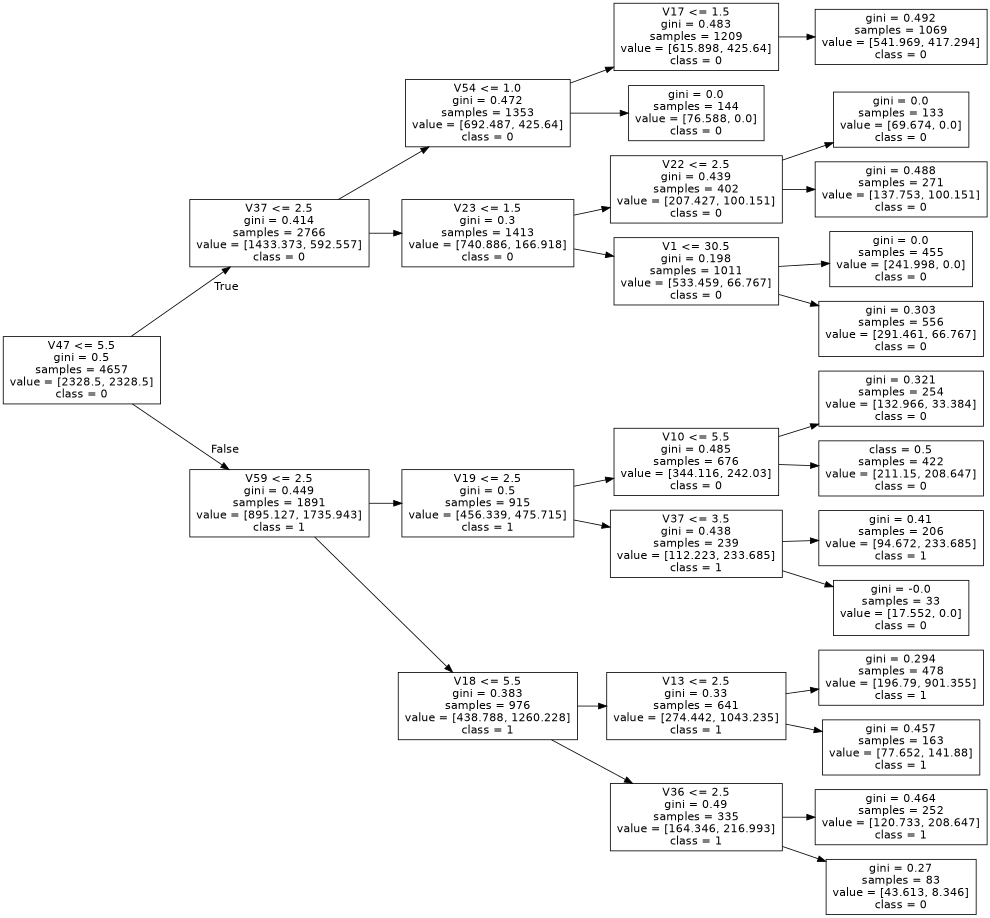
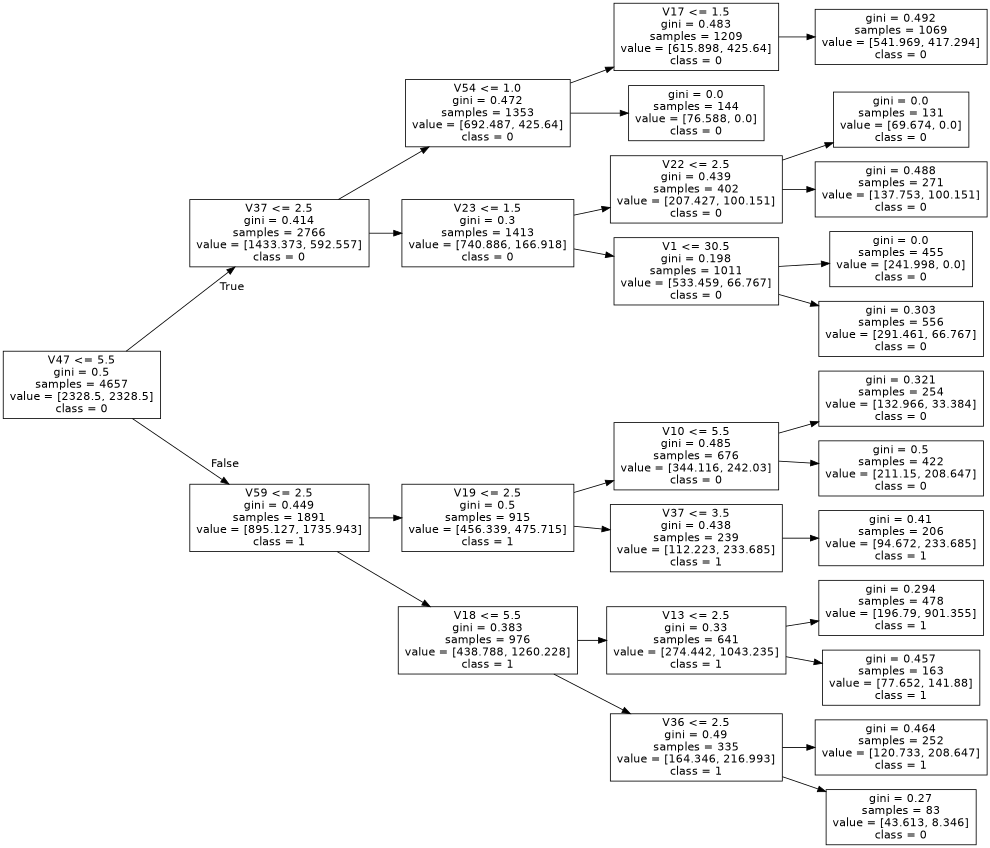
node "gini = 0.0 samples = 133 value = [69.674, 0.0] class = 0": label "gini = 0.0 samples = 133 value = [69.674, 0.0] class = 0" -> "gini = 0.0 samples = 131 value = [69.674, 0.0] class = 0"
node "class = 0.5 samples = 422 value = [211.15, 208.647] class = 0": label "class = 0.5 samples = 422 value = [211.15, 208.647] class = 0" -> "gini = 0.5 samples = 422 value = [211.15, 208.647] class = 0"
node "gini = -0.0 samples = 33 value = [17.552, 0.0] class = 0": removed
